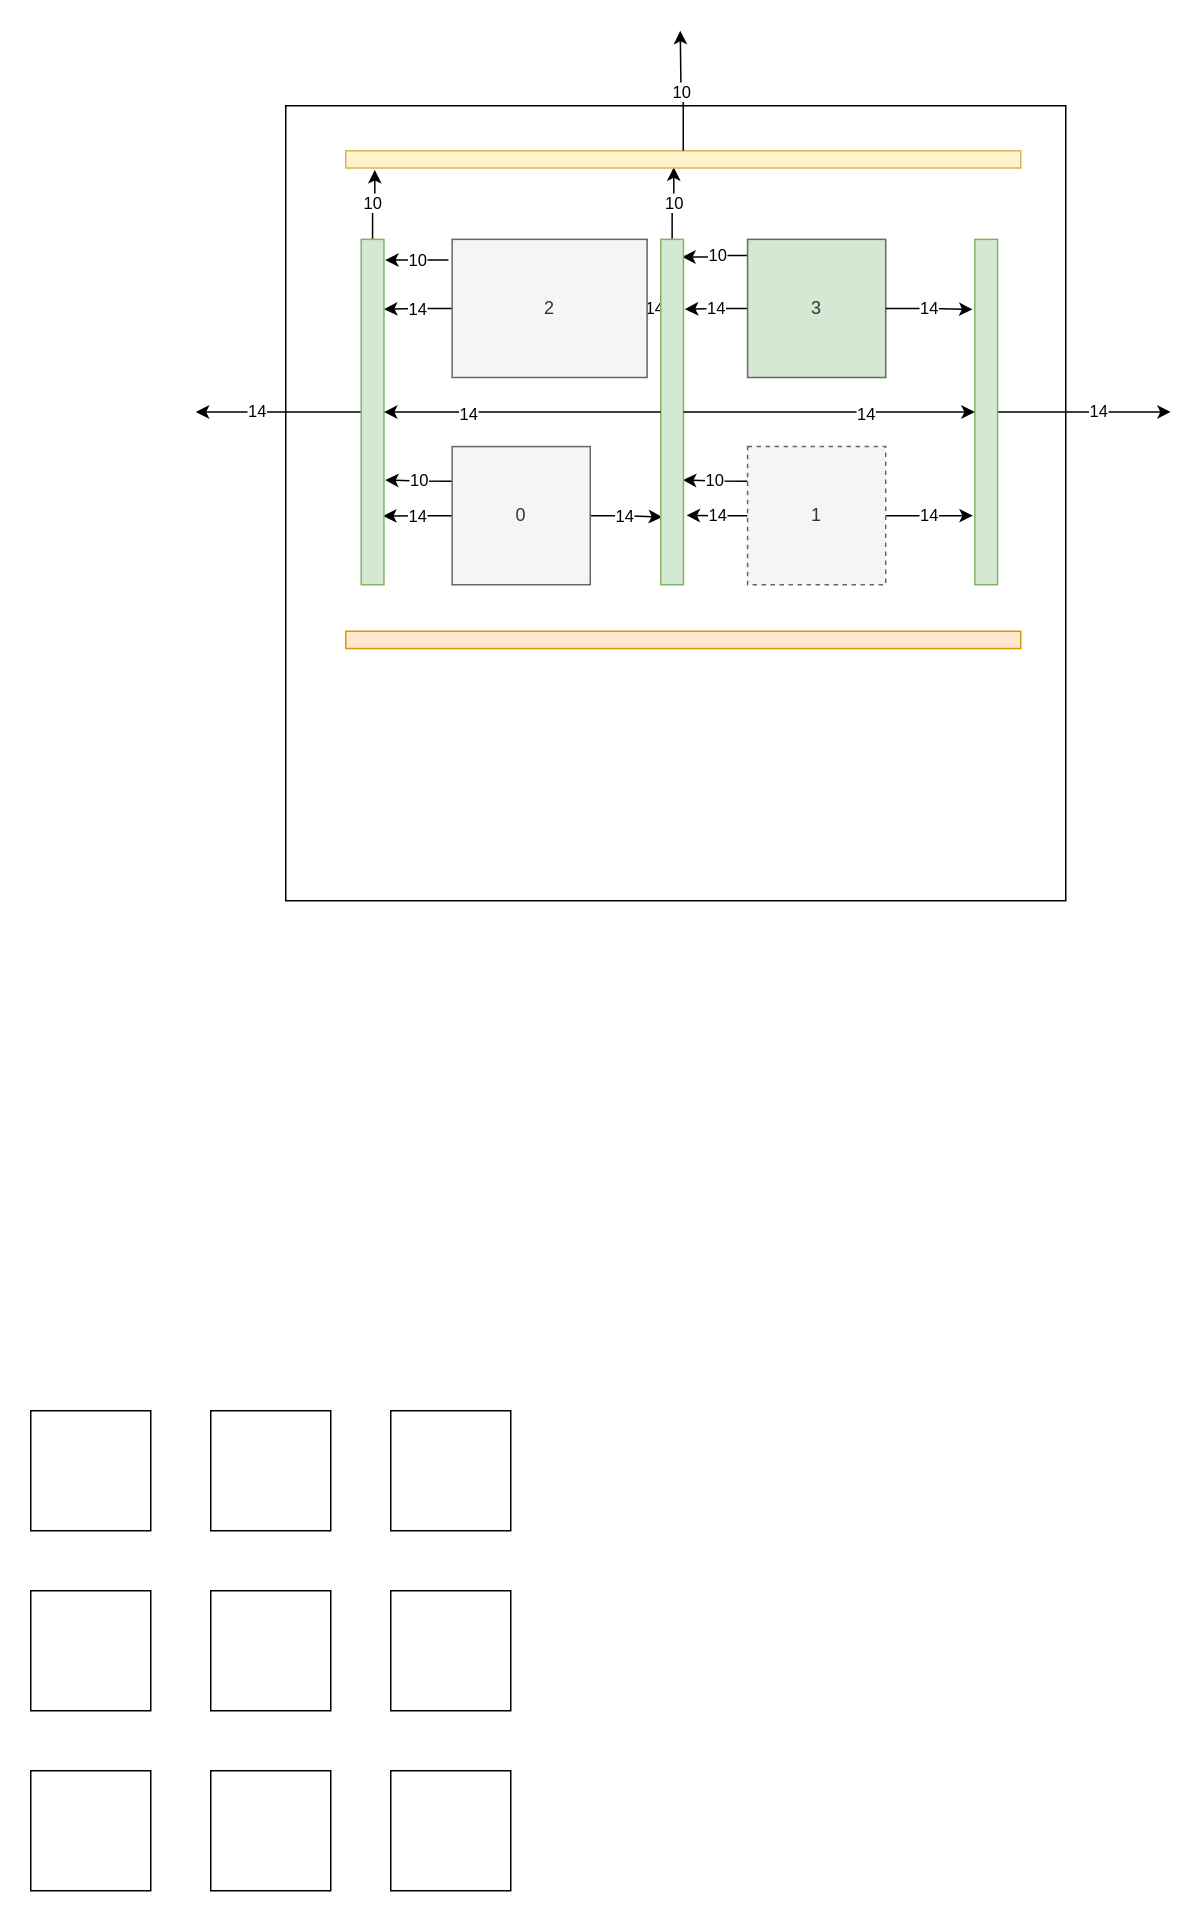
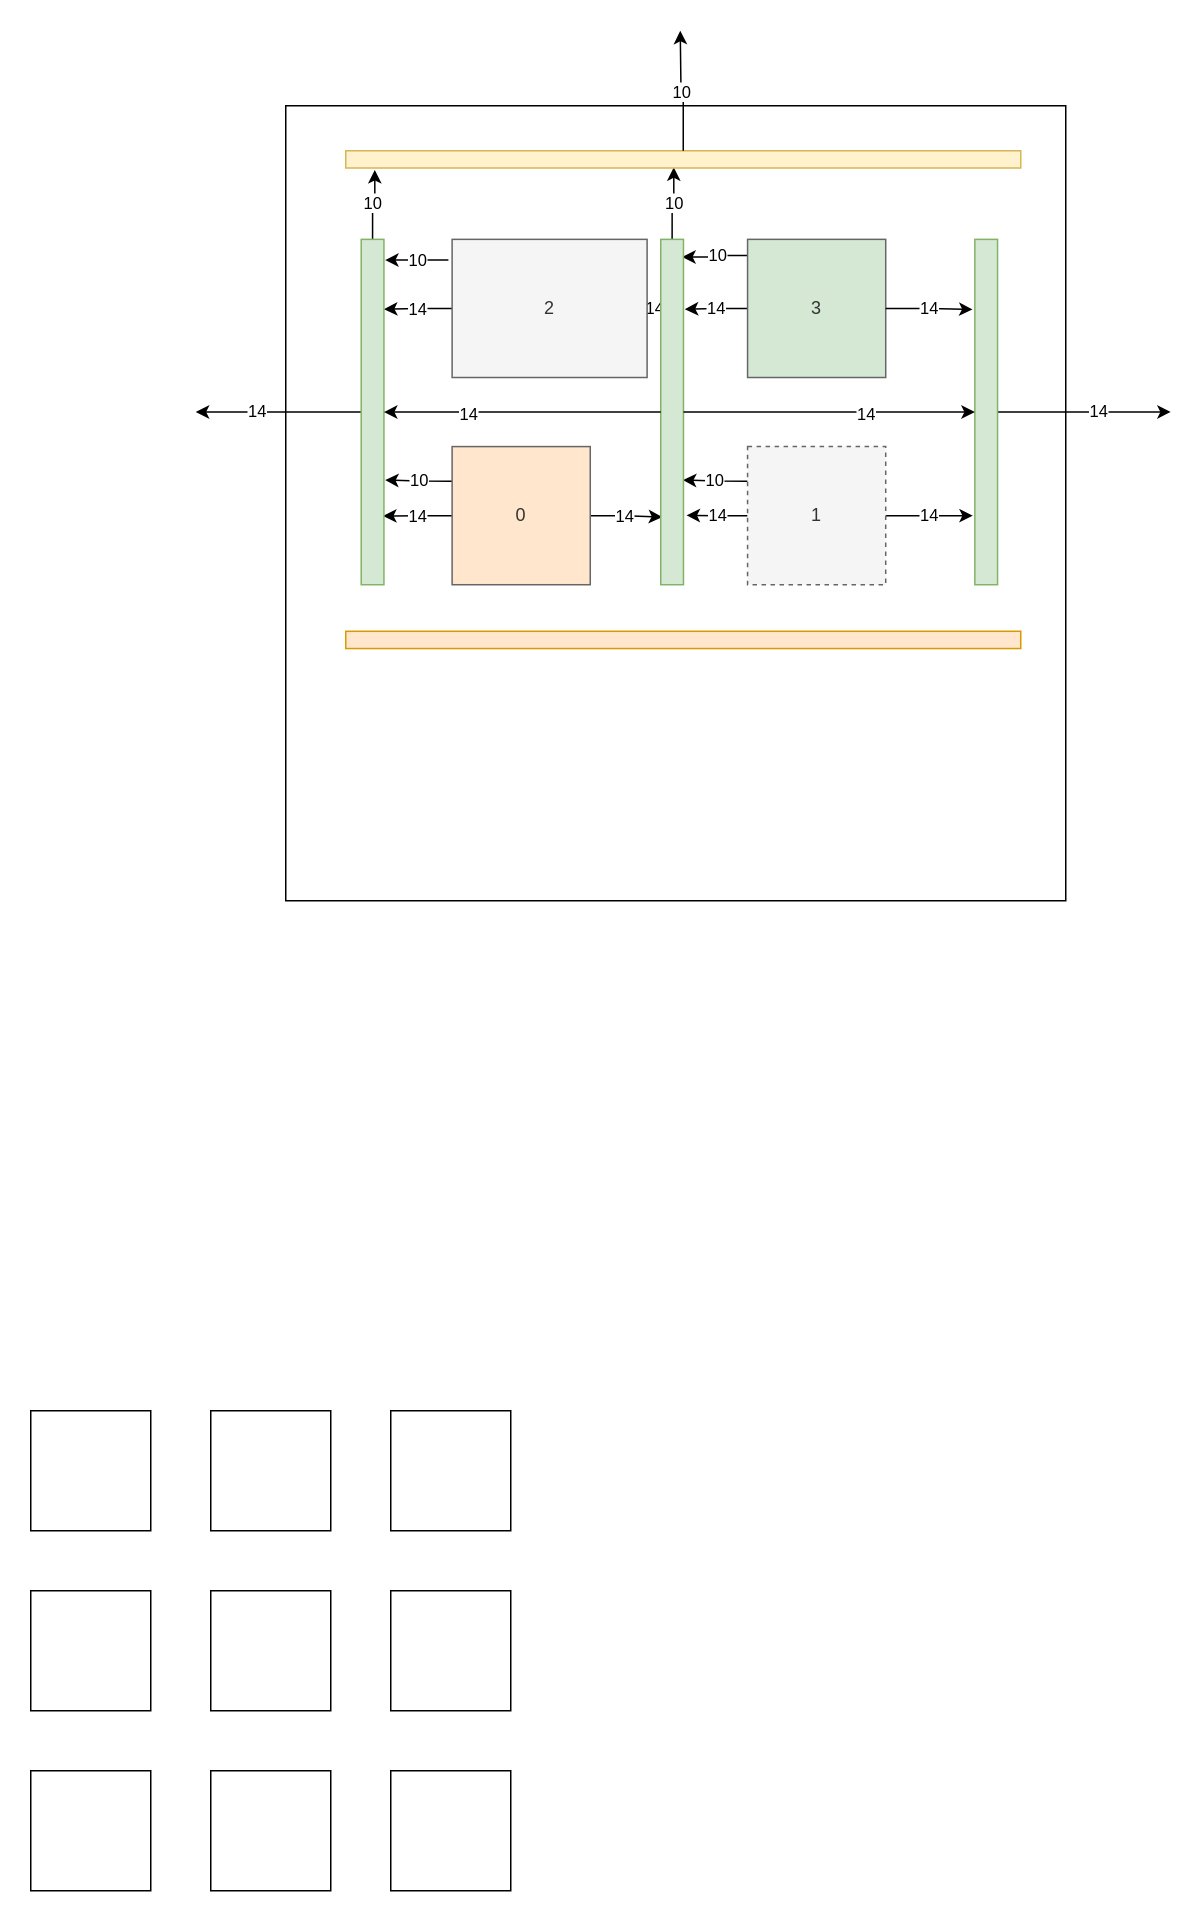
node "0": fillcolor #f5f5f5 -> #ffe6cc
